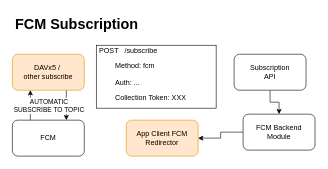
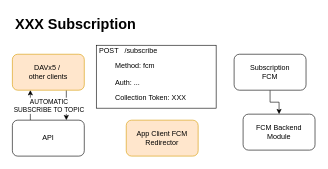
node "FCM Subscription": label "FCM Subscription" -> "XXX Subscription"
node "DAVx5 / other subscribe": label "DAVx5 / other subscribe" -> "DAVx5 / other clients"
node "Subscription API": label "Subscription API" -> "Subscription FCM"
edge "FCM Backend Module" -> "App Client FCM Redirector": removed
node "FCM": label "FCM" -> "API"
